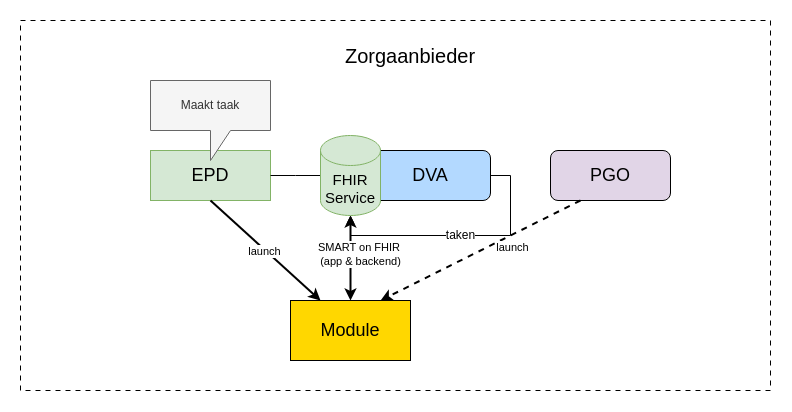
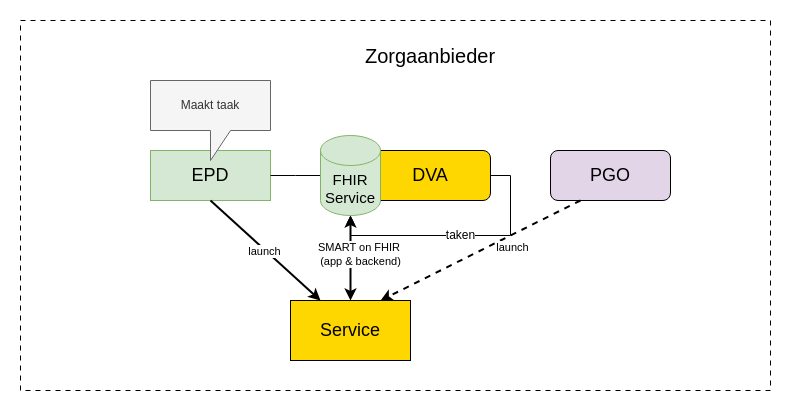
node "Zorgaanbieder": moved (411, 56) -> (431, 56)
node "DVA": fillcolor #b3d9ff -> #ffd700
node "Module": label "Module" -> "Service"
